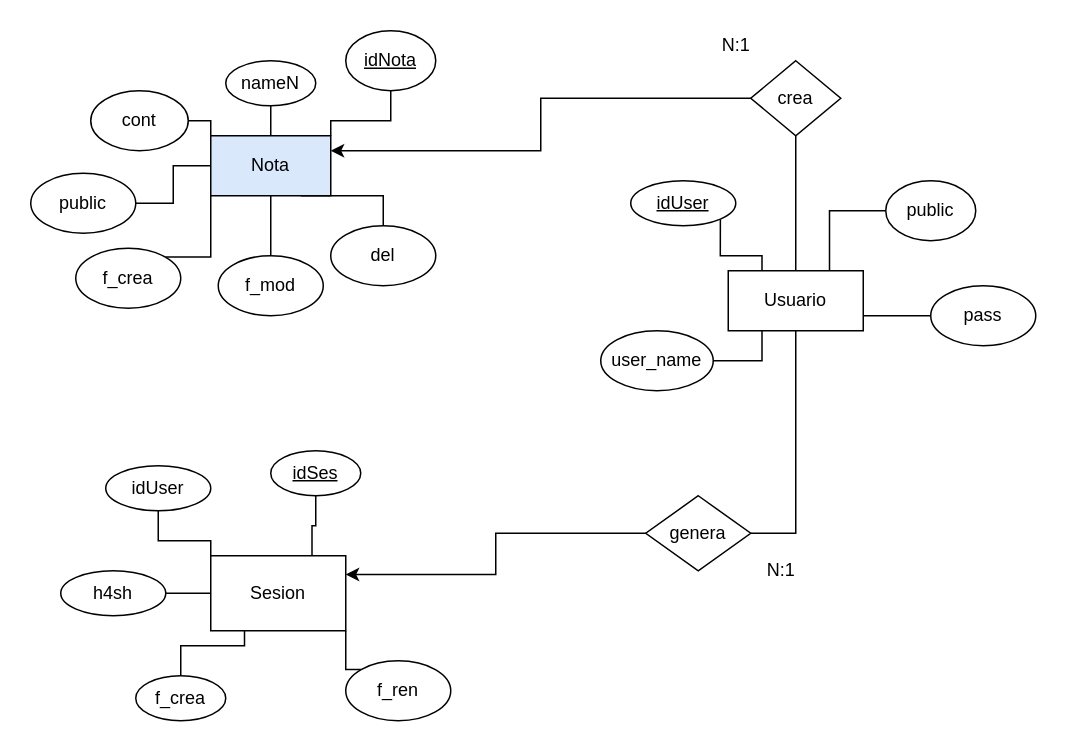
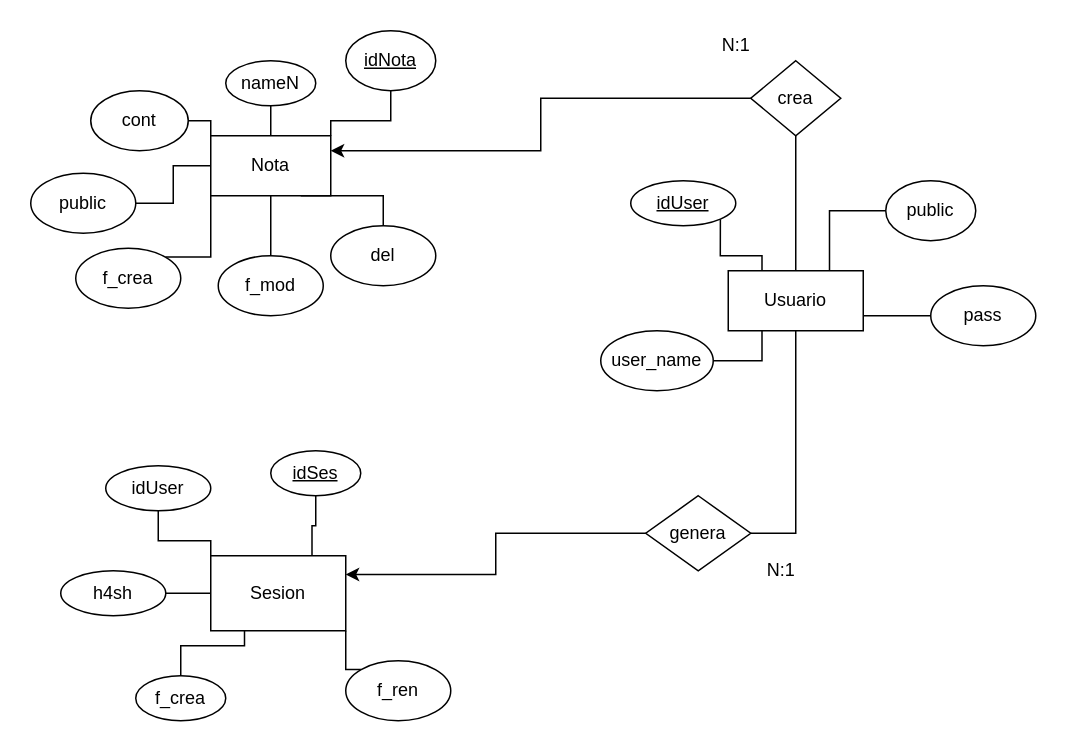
node "Nota": fillcolor #dae8fc -> #ffffff
